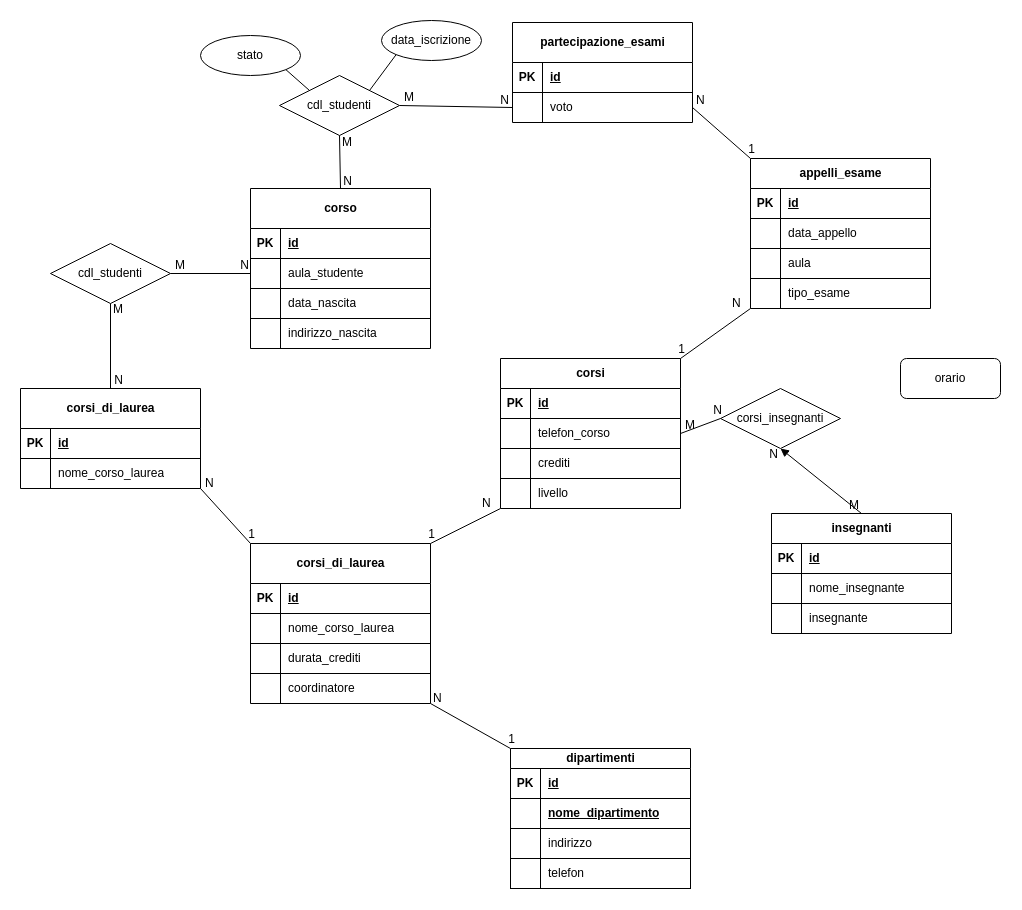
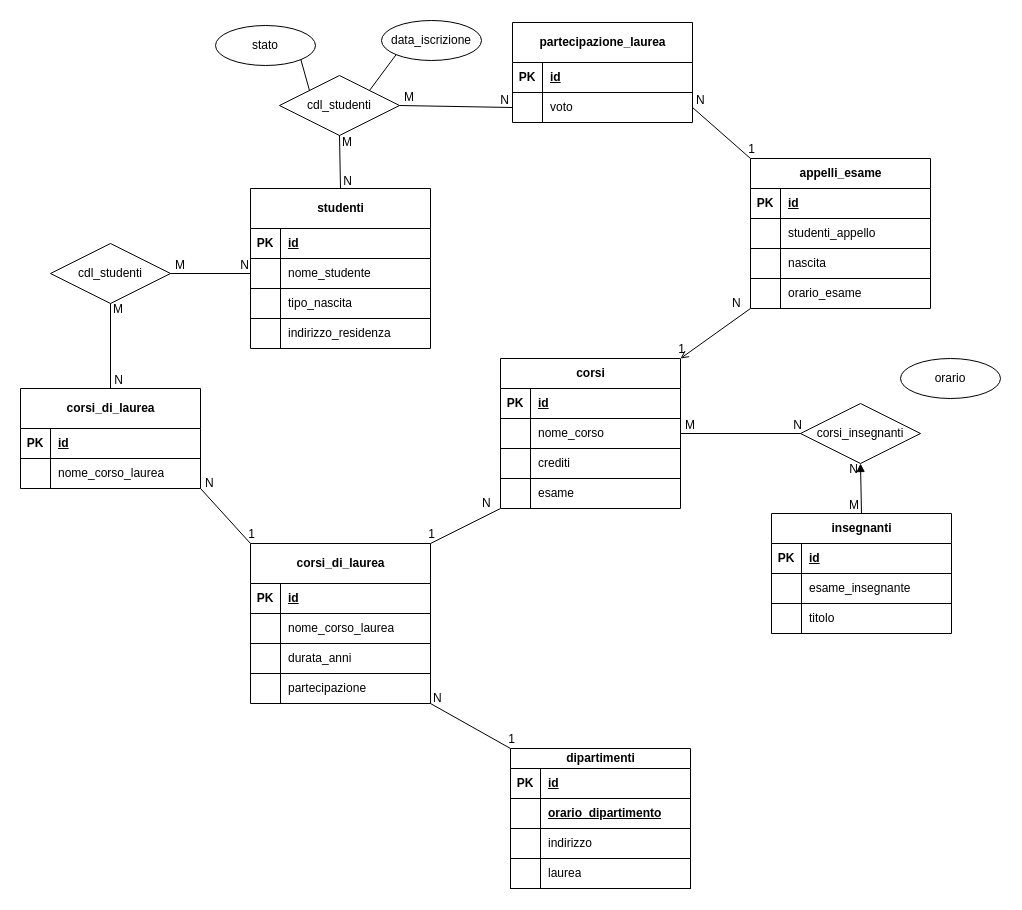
node "partecipazione_esami": label "partecipazione_esami" -> "partecipazione_laurea"
node "stato": moved (251, 56) -> (266, 46)
node "corso": label "corso" -> "studenti"
node "data_appello": label "data_appello" -> "studenti_appello"
node "aula": label "aula" -> "nascita"
node "aula_studente": label "aula_studente" -> "nome_studente"
node "tipo_esame": label "tipo_esame" -> "orario_esame"
node "data_nascita": label "data_nascita" -> "tipo_nascita"
node "indirizzo_nascita": label "indirizzo_nascita" -> "indirizzo_residenza"
edge "appelli_esame" -- "corsi": arrowhead none -> open
node "orario": shape rounded rectangle -> ellipse
node "corsi_insegnanti": moved (781, 419) -> (861, 434)
node "telefon_corso": label "telefon_corso" -> "nome_corso"
node "livello": label "livello" -> "esame"
node "nome_insegnante": label "nome_insegnante" -> "esame_insegnante"
node "insegnante": label "insegnante" -> "titolo"
node "durata_crediti": label "durata_crediti" -> "durata_anni"
node "coordinatore": label "coordinatore" -> "partecipazione"
node "nome_dipartimento": label "nome_dipartimento" -> "orario_dipartimento"
node "telefon": label "telefon" -> "laurea"
